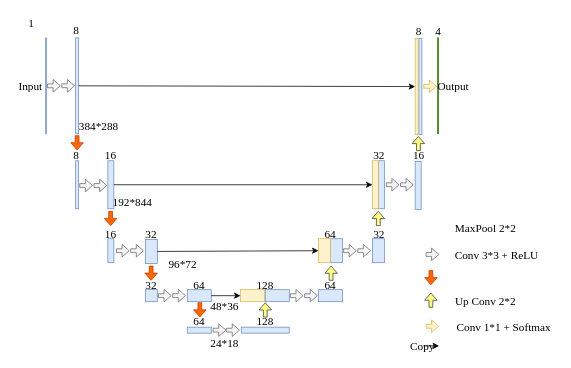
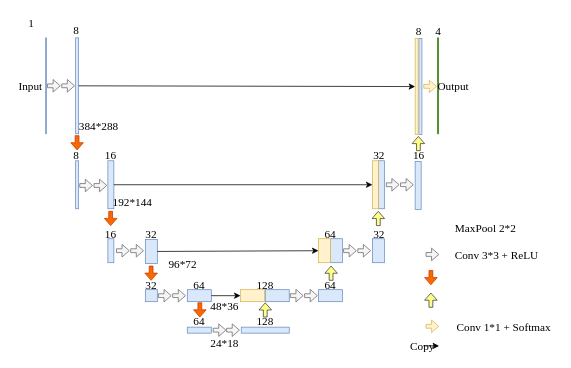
node "192*844": label "192*844" -> "192*144"
node "Up Conv 2*2": removed
